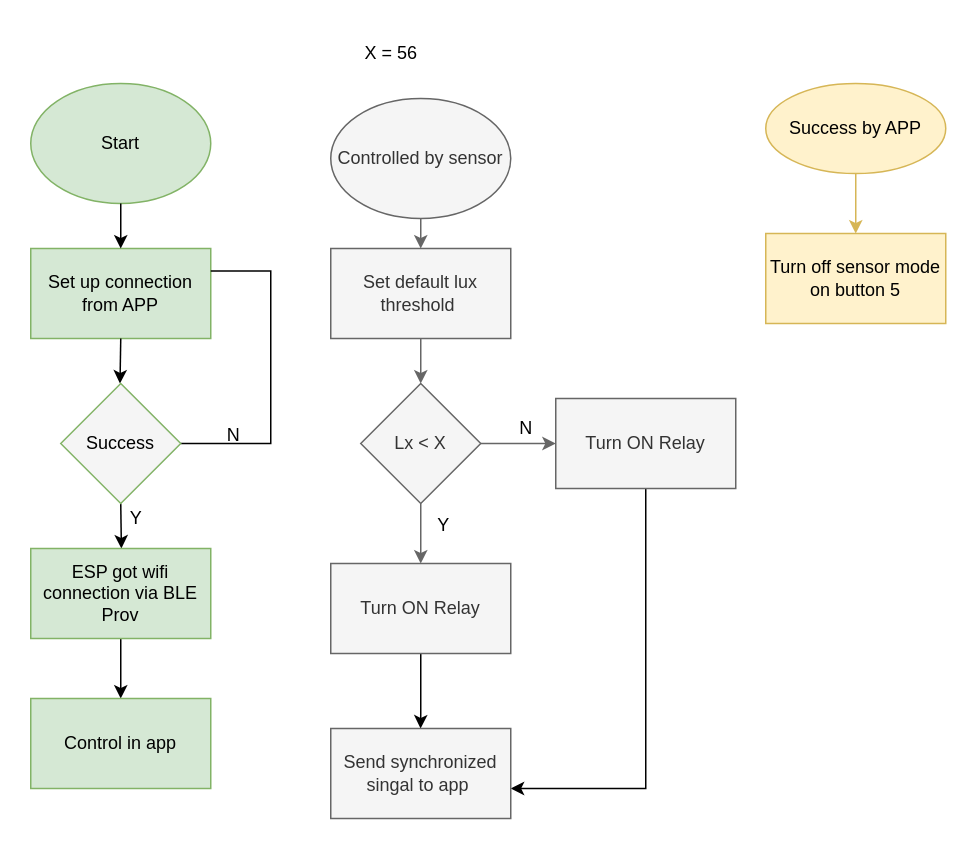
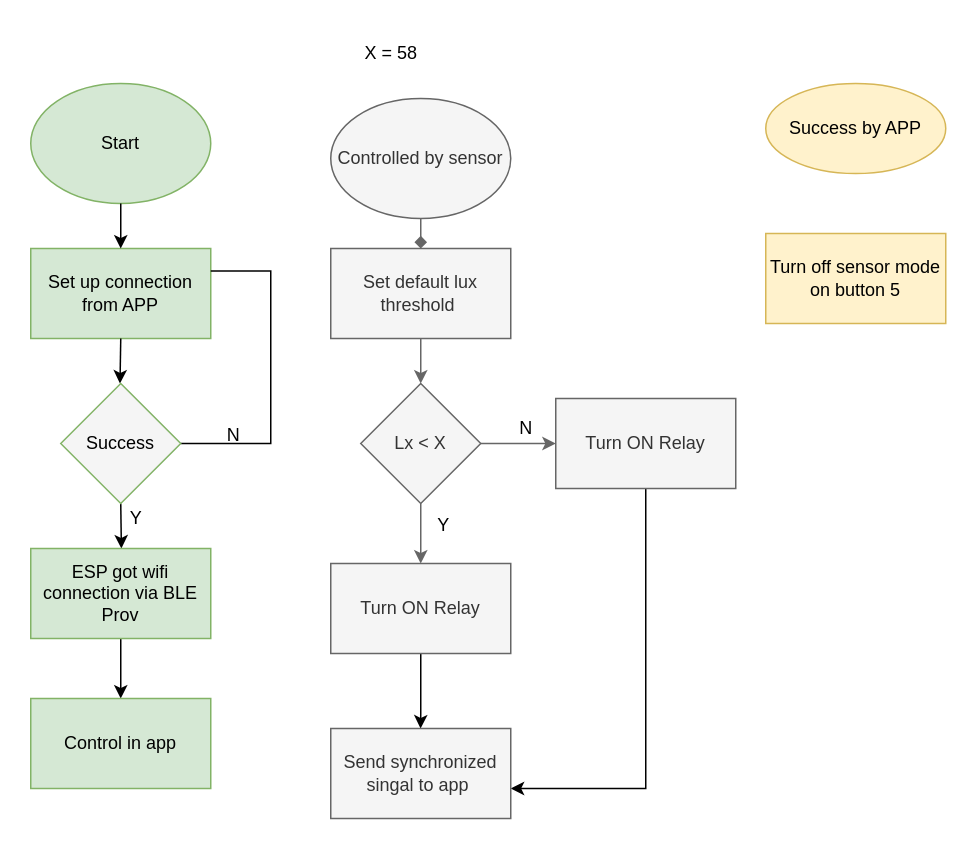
node "X = 56": label "X = 56" -> "X = 58"
edge "Success by APP" -> "Turn off sensor mode on button 5": removed
edge "Controlled by sensor" -> "Set default lux threshold": arrowhead classic -> diamond
